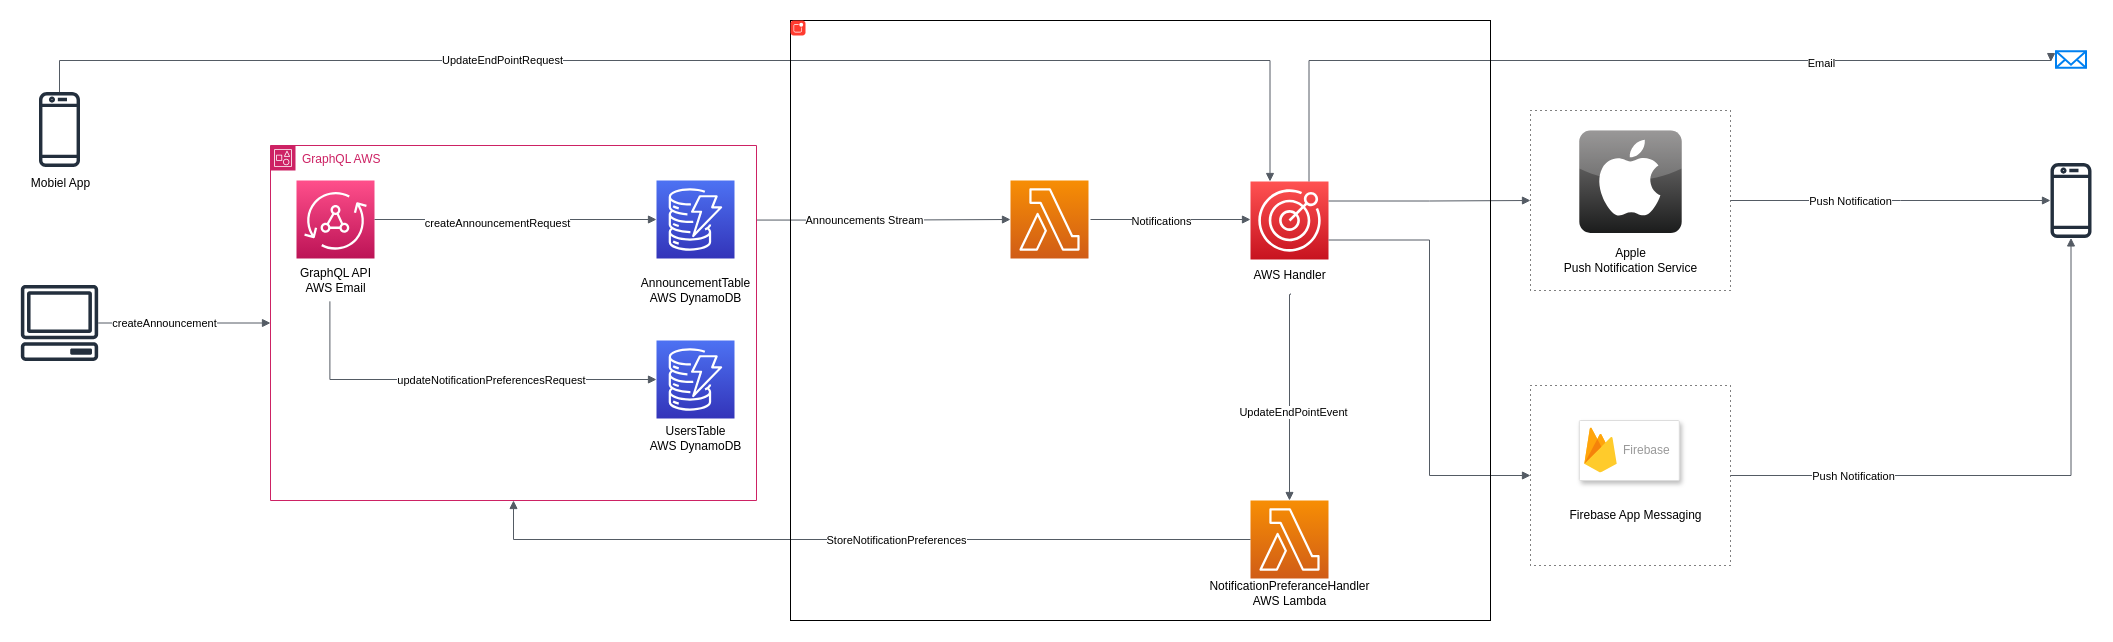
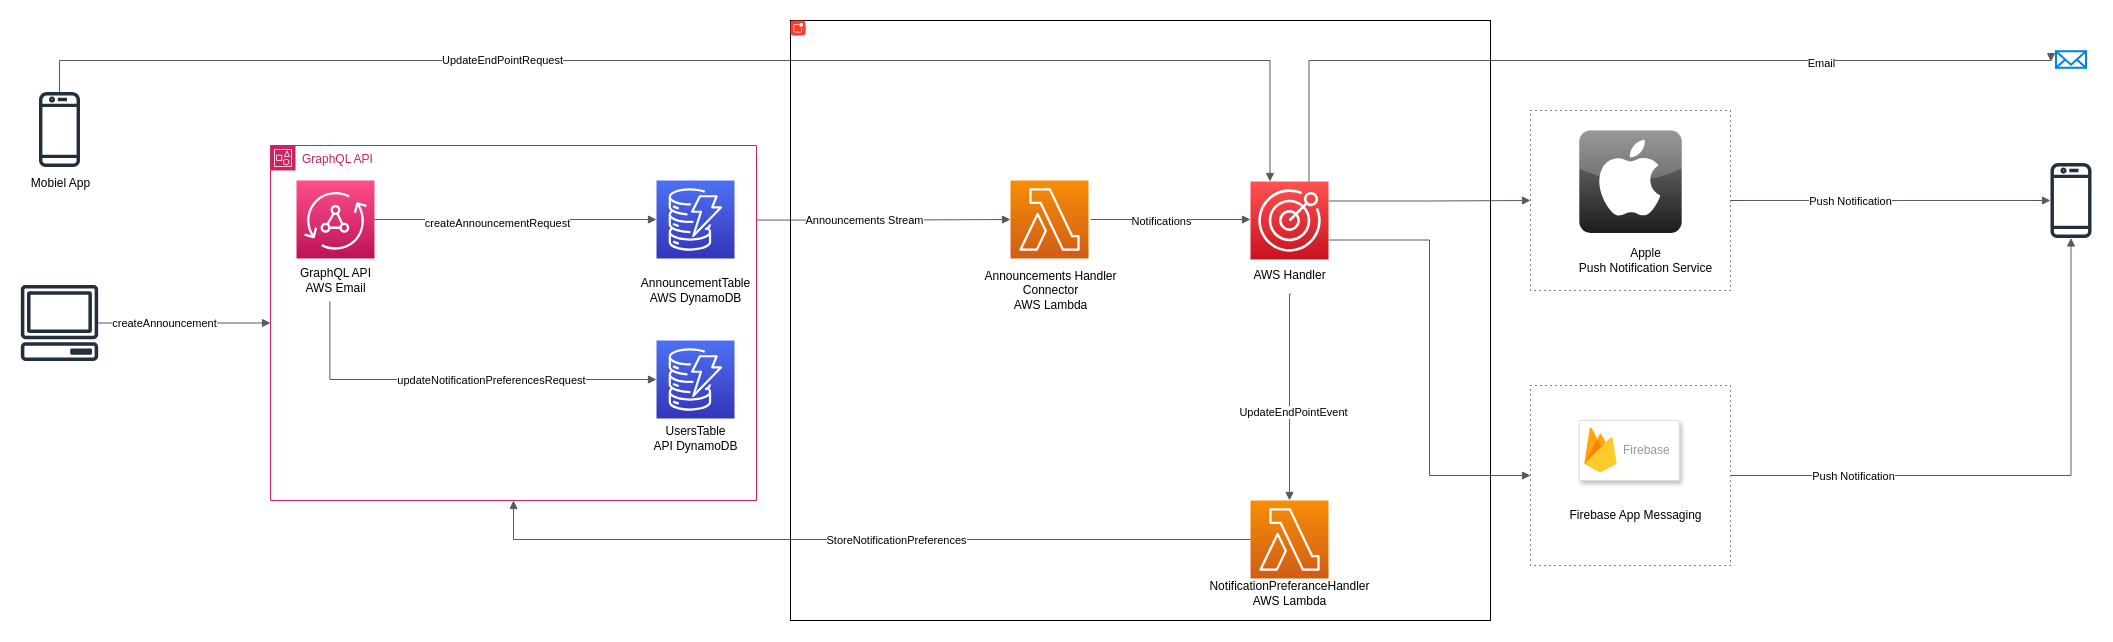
node "GraphQL AWS": label "GraphQL AWS" -> "GraphQL API"
node "Apple Push Notification Service": moved (1631, 261) -> (1646, 261)
node "Announcements Handler Connector AWS Lambda": added
node "UsersTable AWS DynamoDB": label "UsersTable AWS DynamoDB" -> "UsersTable API DynamoDB"
